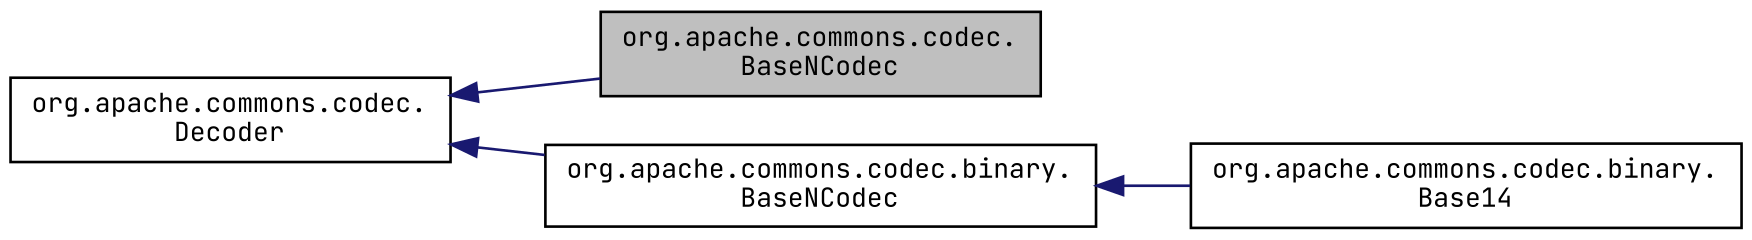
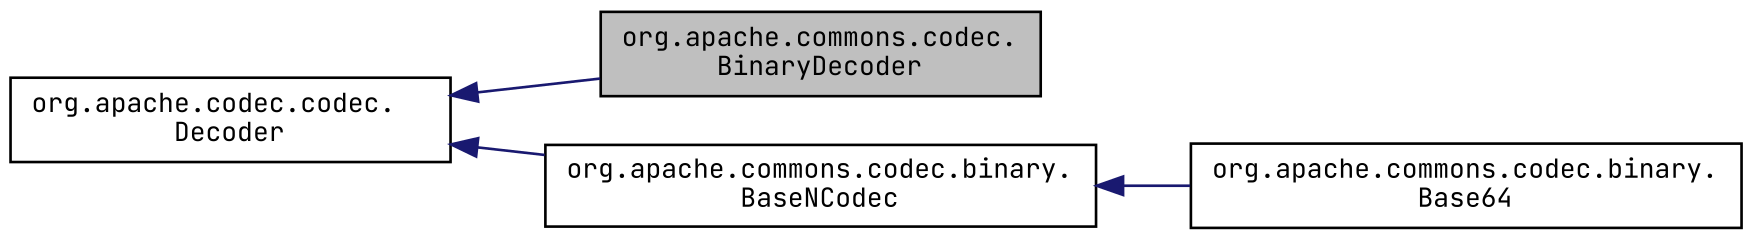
node "org.apache.commons.codec. BaseNCodec": label "org.apache.commons.codec. BaseNCodec" -> "org.apache.commons.codec. BinaryDecoder"
node "org.apache.commons.codec. Decoder": label "org.apache.commons.codec. Decoder" -> "org.apache.codec.codec. Decoder"
node "org.apache.commons.codec.binary. Base14": label "org.apache.commons.codec.binary. Base14" -> "org.apache.commons.codec.binary. Base64"
